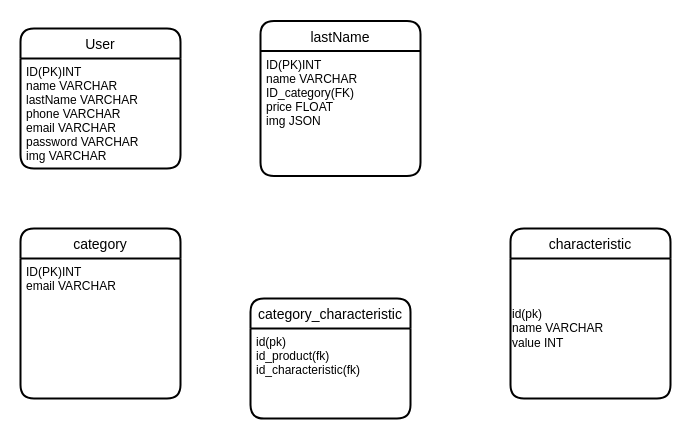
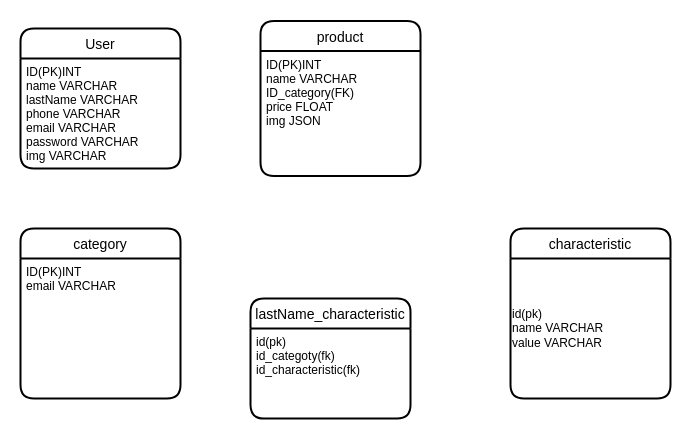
node "lastName": label "lastName" -> "product"
node "category_characteristic": label "category_characteristic" -> "lastName_characteristic"
node "id(pk) name VARCHAR value INT": label "id(pk) name VARCHAR value INT" -> "id(pk) name VARCHAR value VARCHAR"
node "id(pk) id_product(fk) id_characteristic(fk)": label "id(pk) id_product(fk) id_characteristic(fk)" -> "id(pk) id_categoty(fk) id_characteristic(fk)"
